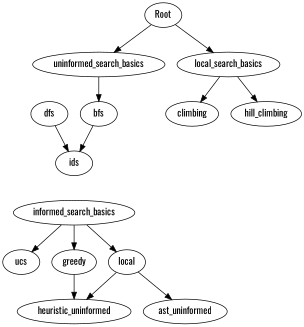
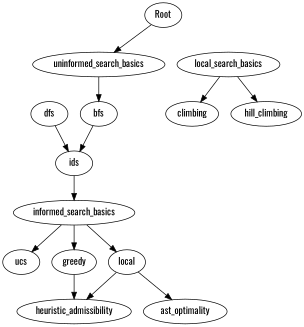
edge "Root" -> "local_search_basics": removed
edge "ids" -> "informed_search_basics": added
node "heuristic_uninformed": label "heuristic_uninformed" -> "heuristic_admissibility"
node "ast_uninformed": label "ast_uninformed" -> "ast_optimality"
